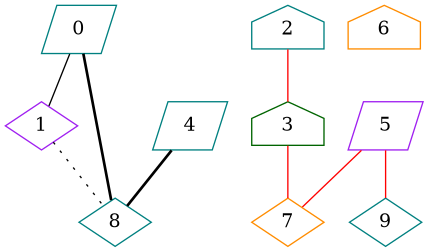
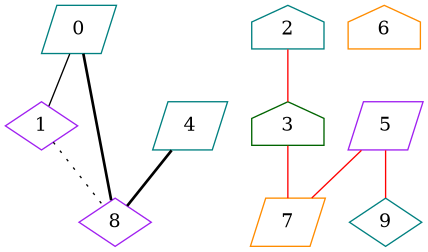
node "8": color teal -> purple
node "7": shape diamond -> parallelogram
